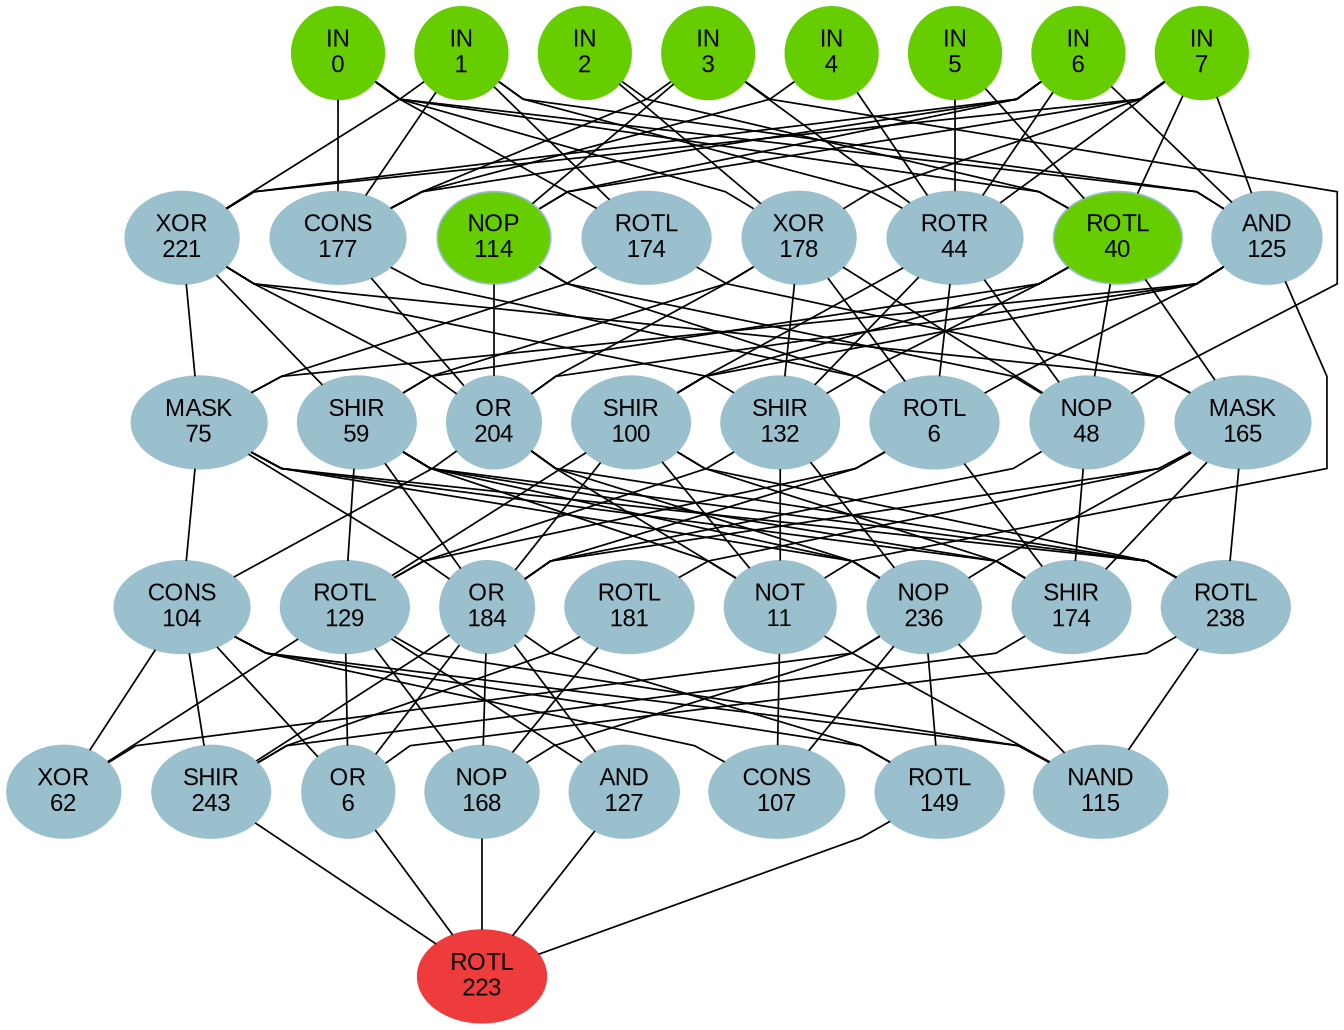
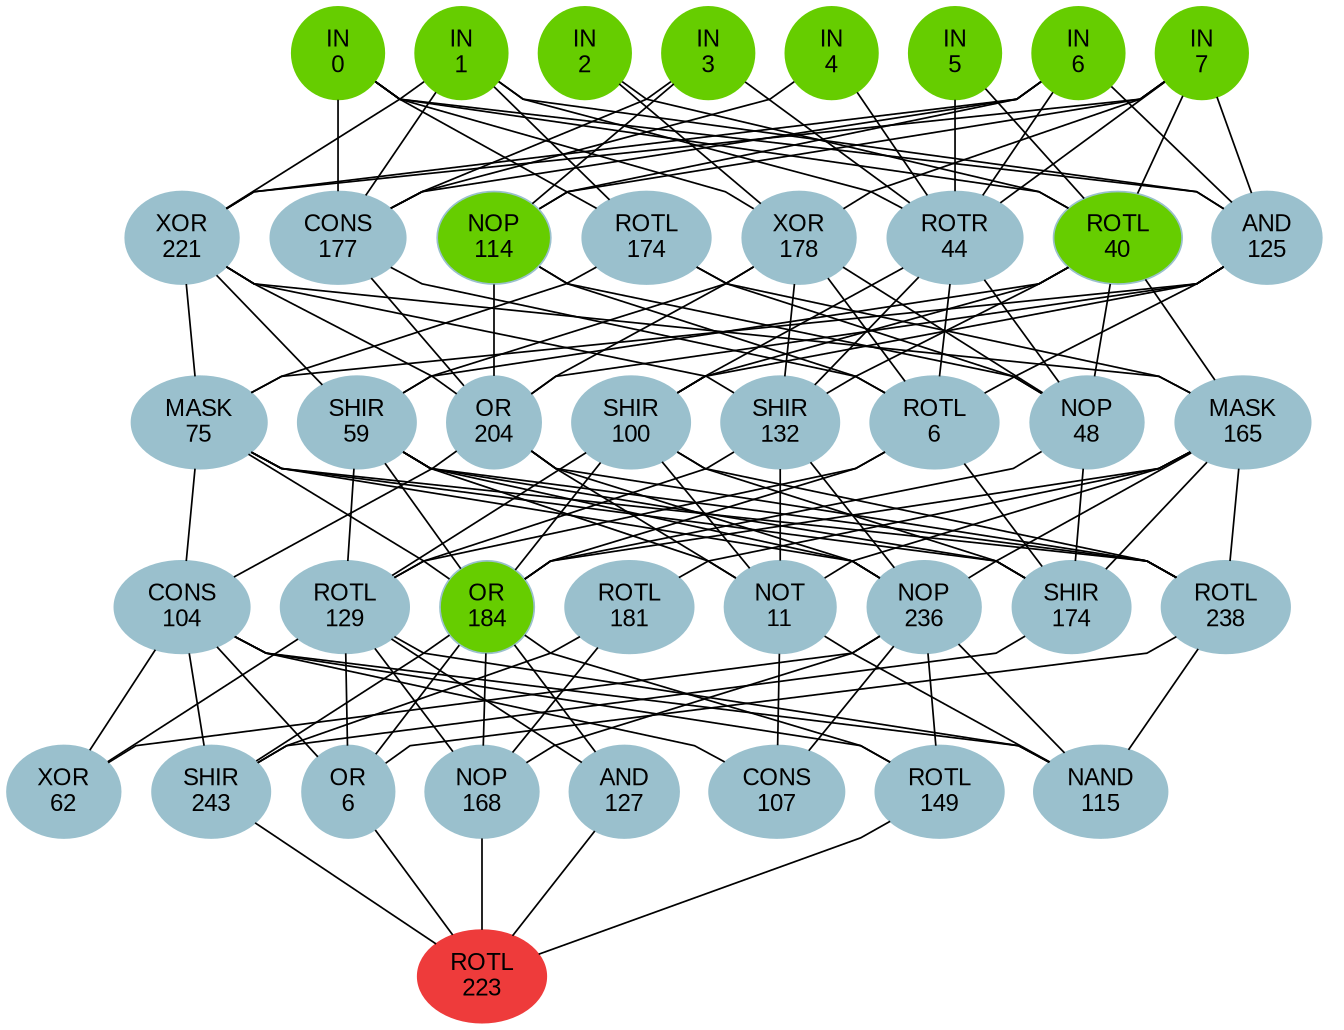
edge "IN 3" -- "NOP 48": now "ROTL 174" -- "NOP 48"
edge "AND 125" -- "NOT 11": now "MASK 165" -- "NOT 11"
node "OR 184": fillcolor lightblue3 -> chartreuse3
